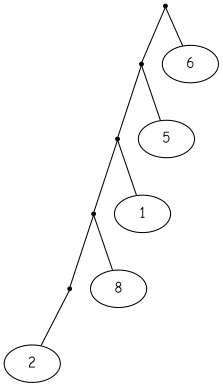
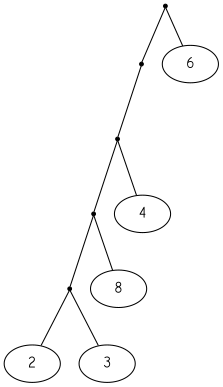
node "5": removed
node "1": label "1" -> "4"
node "3": added
